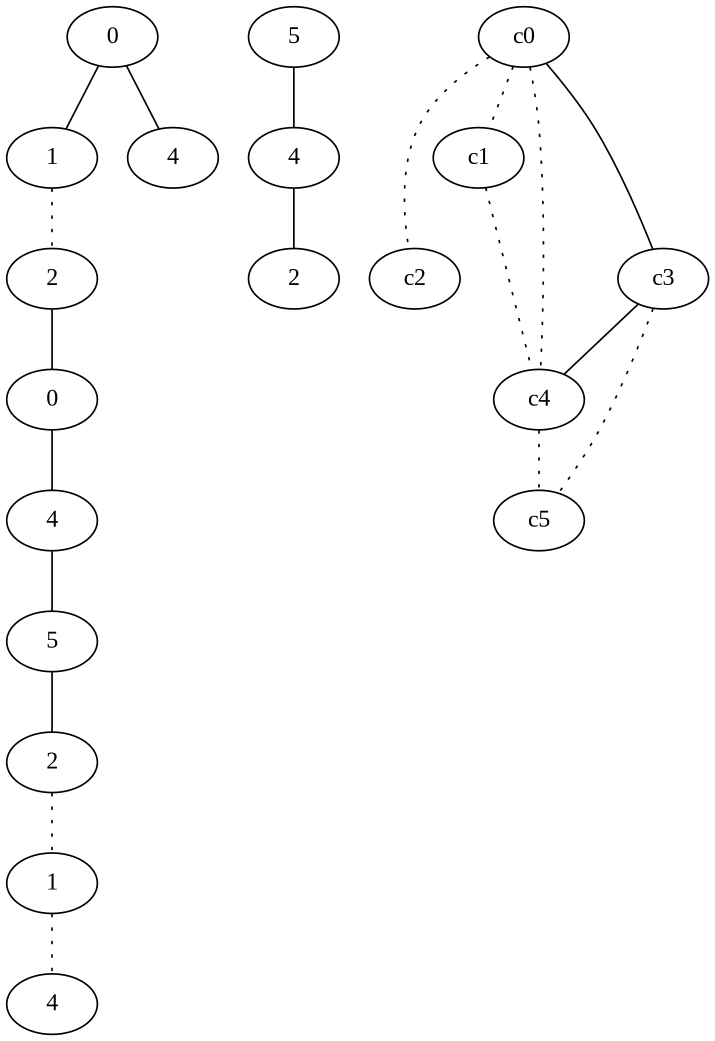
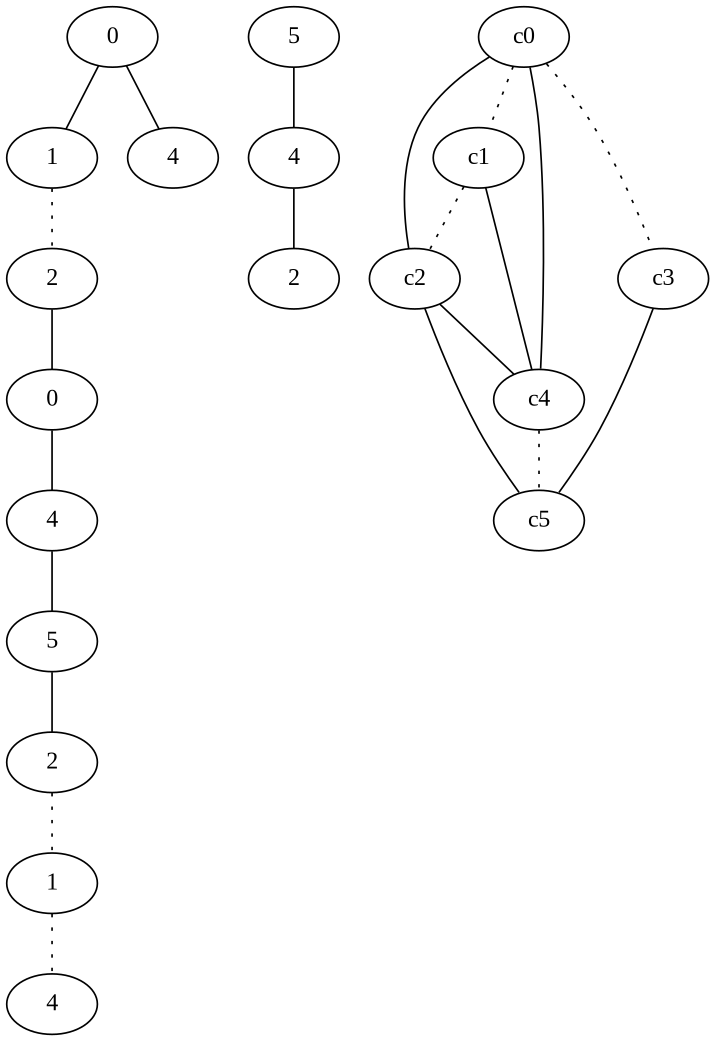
edge "c0" -- "c2": style dotted -> solid
edge "c0" -- "c3": style solid -> dotted
edge "c1" -- "c2": added
edge "c0" -- "c4": style dotted -> solid
edge "c1" -- "c4": style dotted -> solid
edge "c3" -- "c4": now "c2" -- "c4"
edge "c2" -- "c5": added
edge "c3" -- "c5": style dotted -> solid
